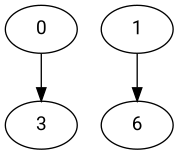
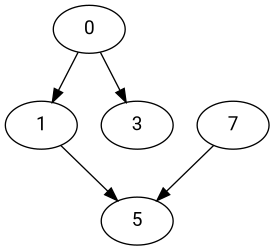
edge "0" -> "1": added
node "6": label "6" -> "5"
node "7": added
